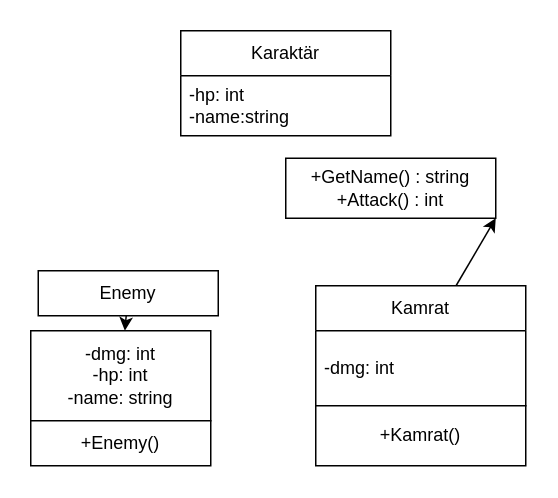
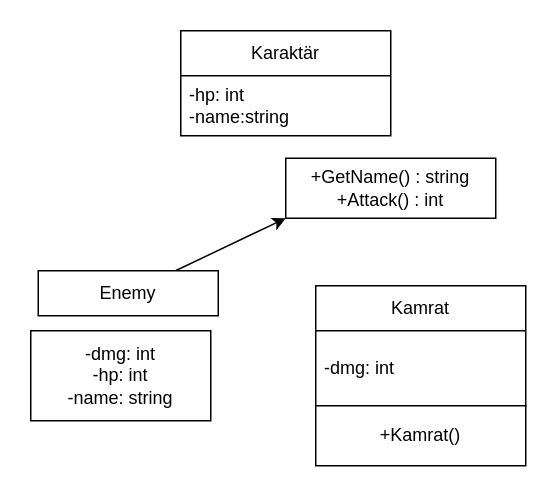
edge "Kamrat" -> "+GetName() : string +Attack() : int": removed
edge "Enemy" -> "-dmg: int -hp: int -name: string": now "Enemy" -> "+GetName() : string +Attack() : int"
node "+Enemy()": removed
